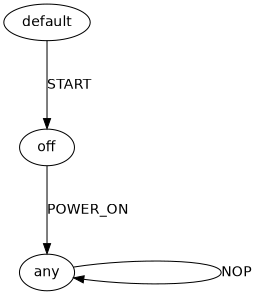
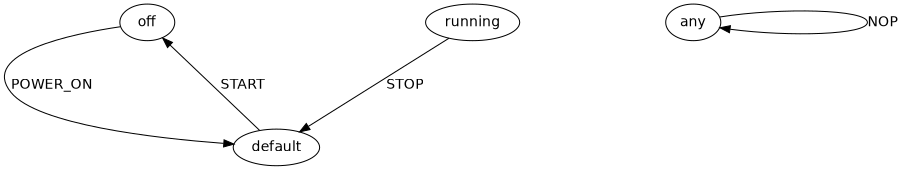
node "running": added
edge "off" -> "any": now "off" -> "default"
